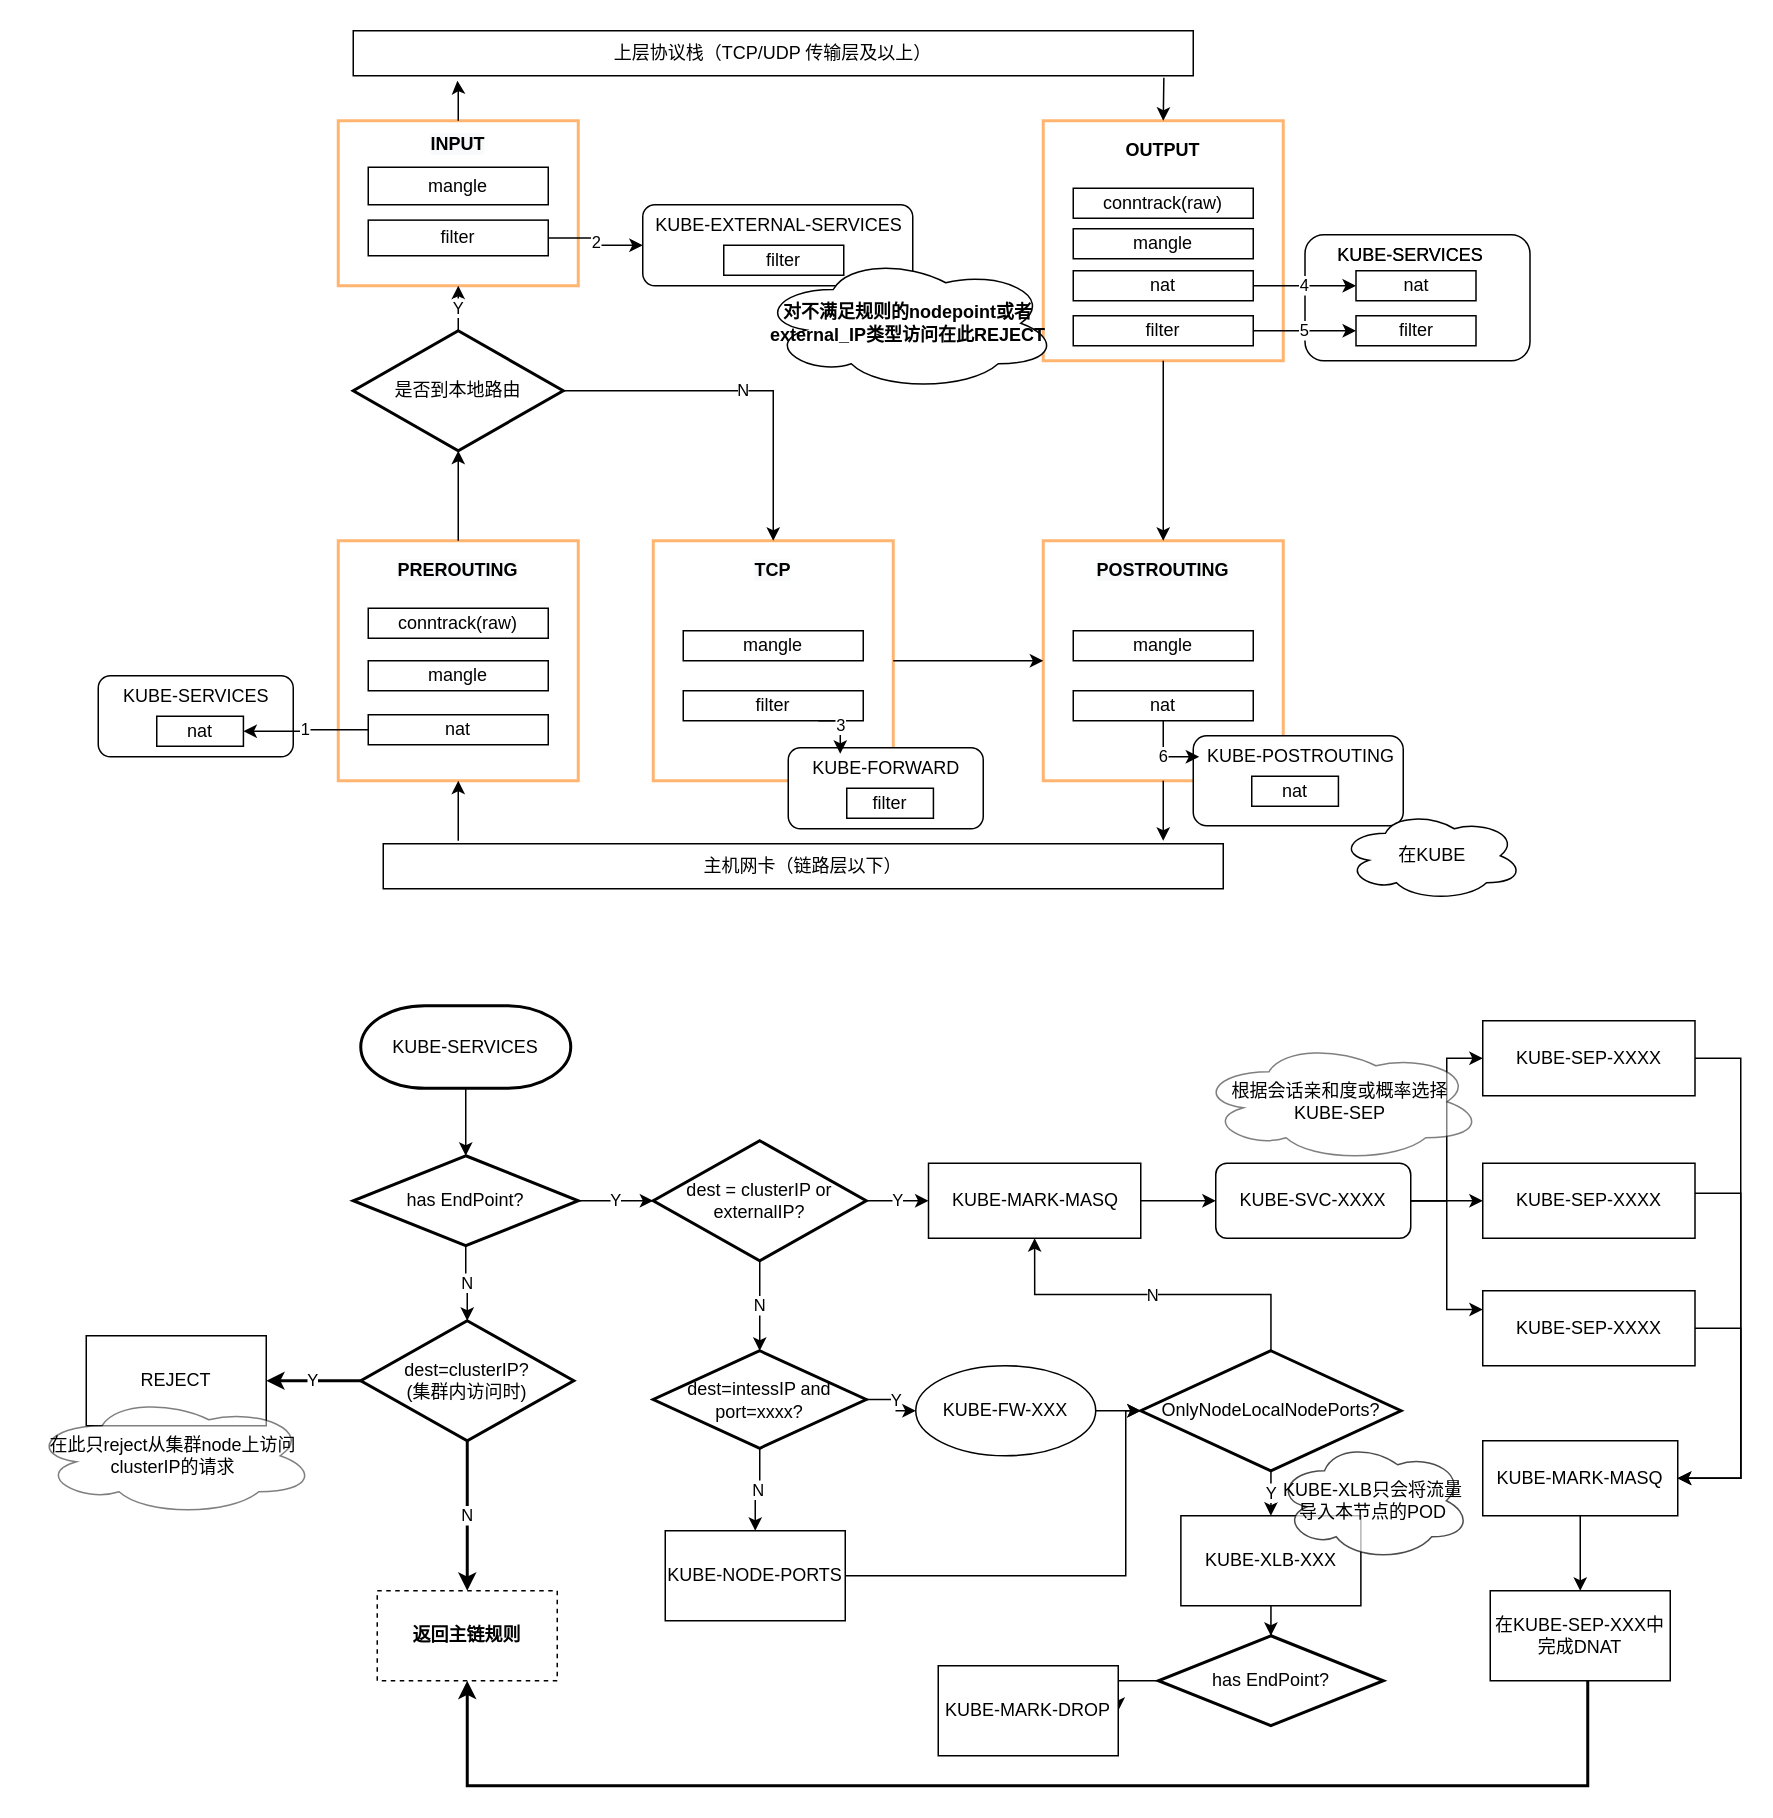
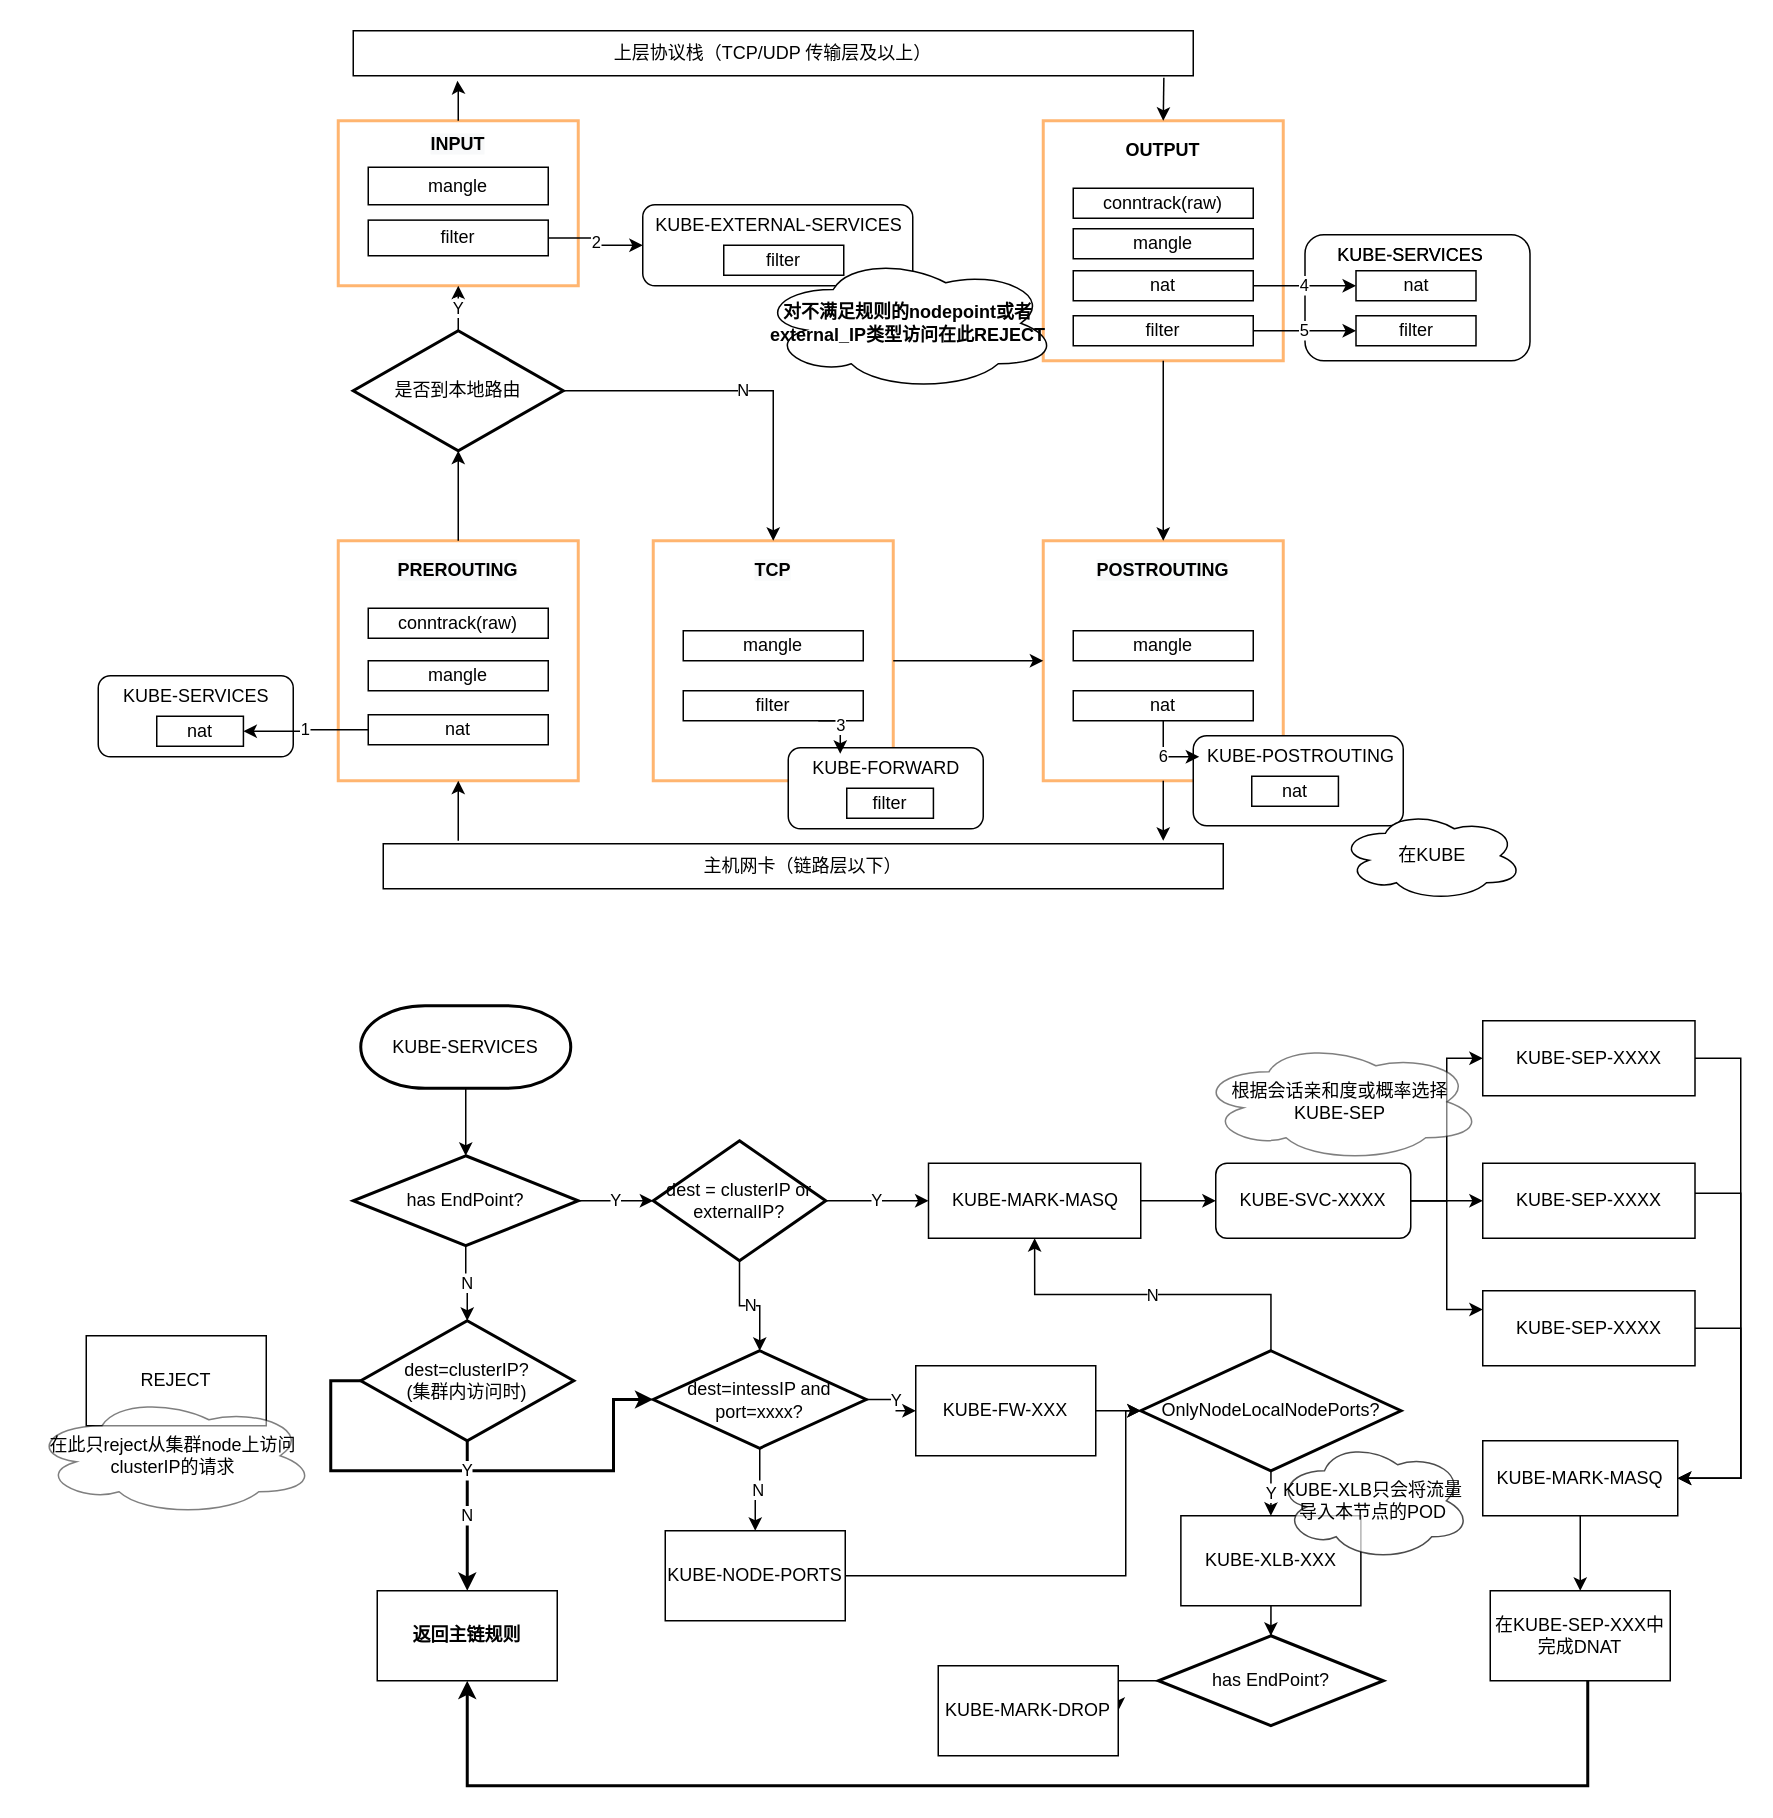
node "dest = clusterIP or externalIP?": size 213x120 -> 173x120
edge "dest=clusterIP? (集群内访问时)" -> "REJECT": now "dest=clusterIP? (集群内访问时)" -> "dest=intessIP and port=xxxx?"
node "KUBE-FW-XXX": shape ellipse -> rectangle
node "返回主链规则": style dashed -> solid
